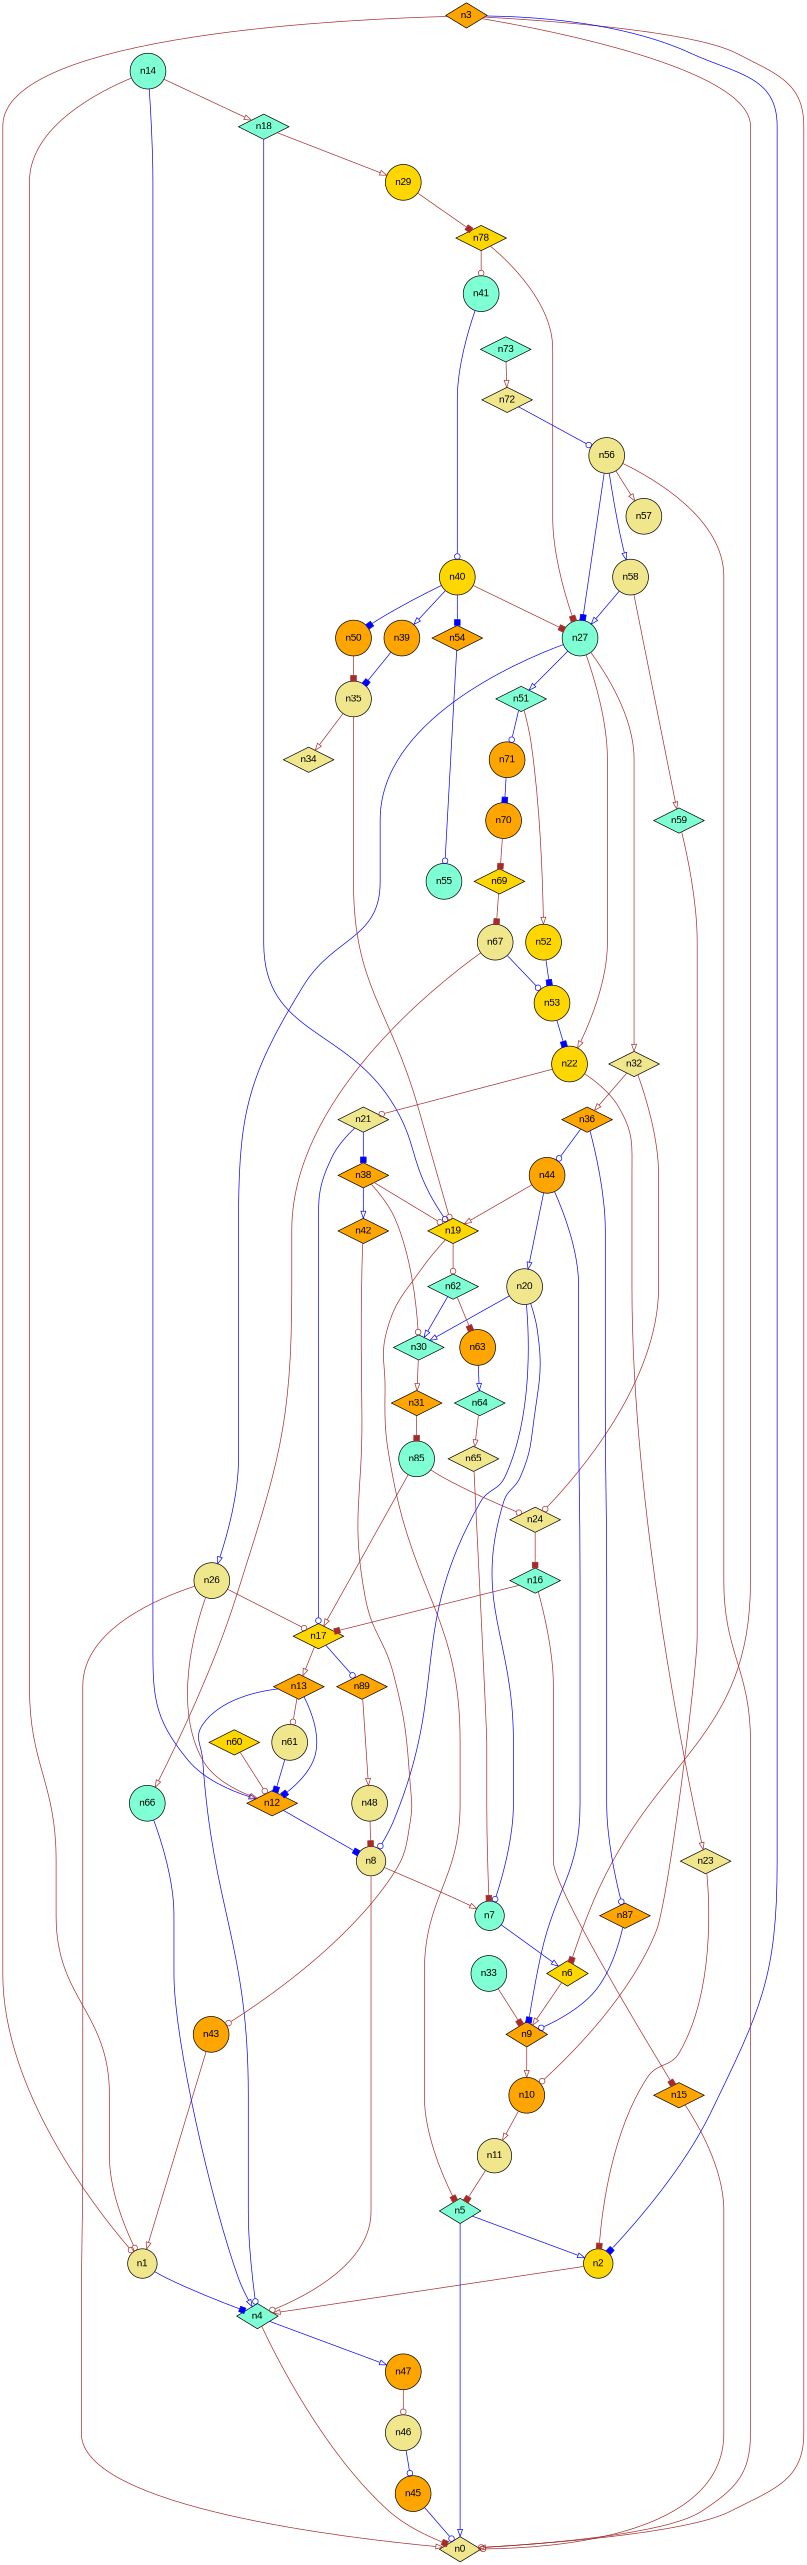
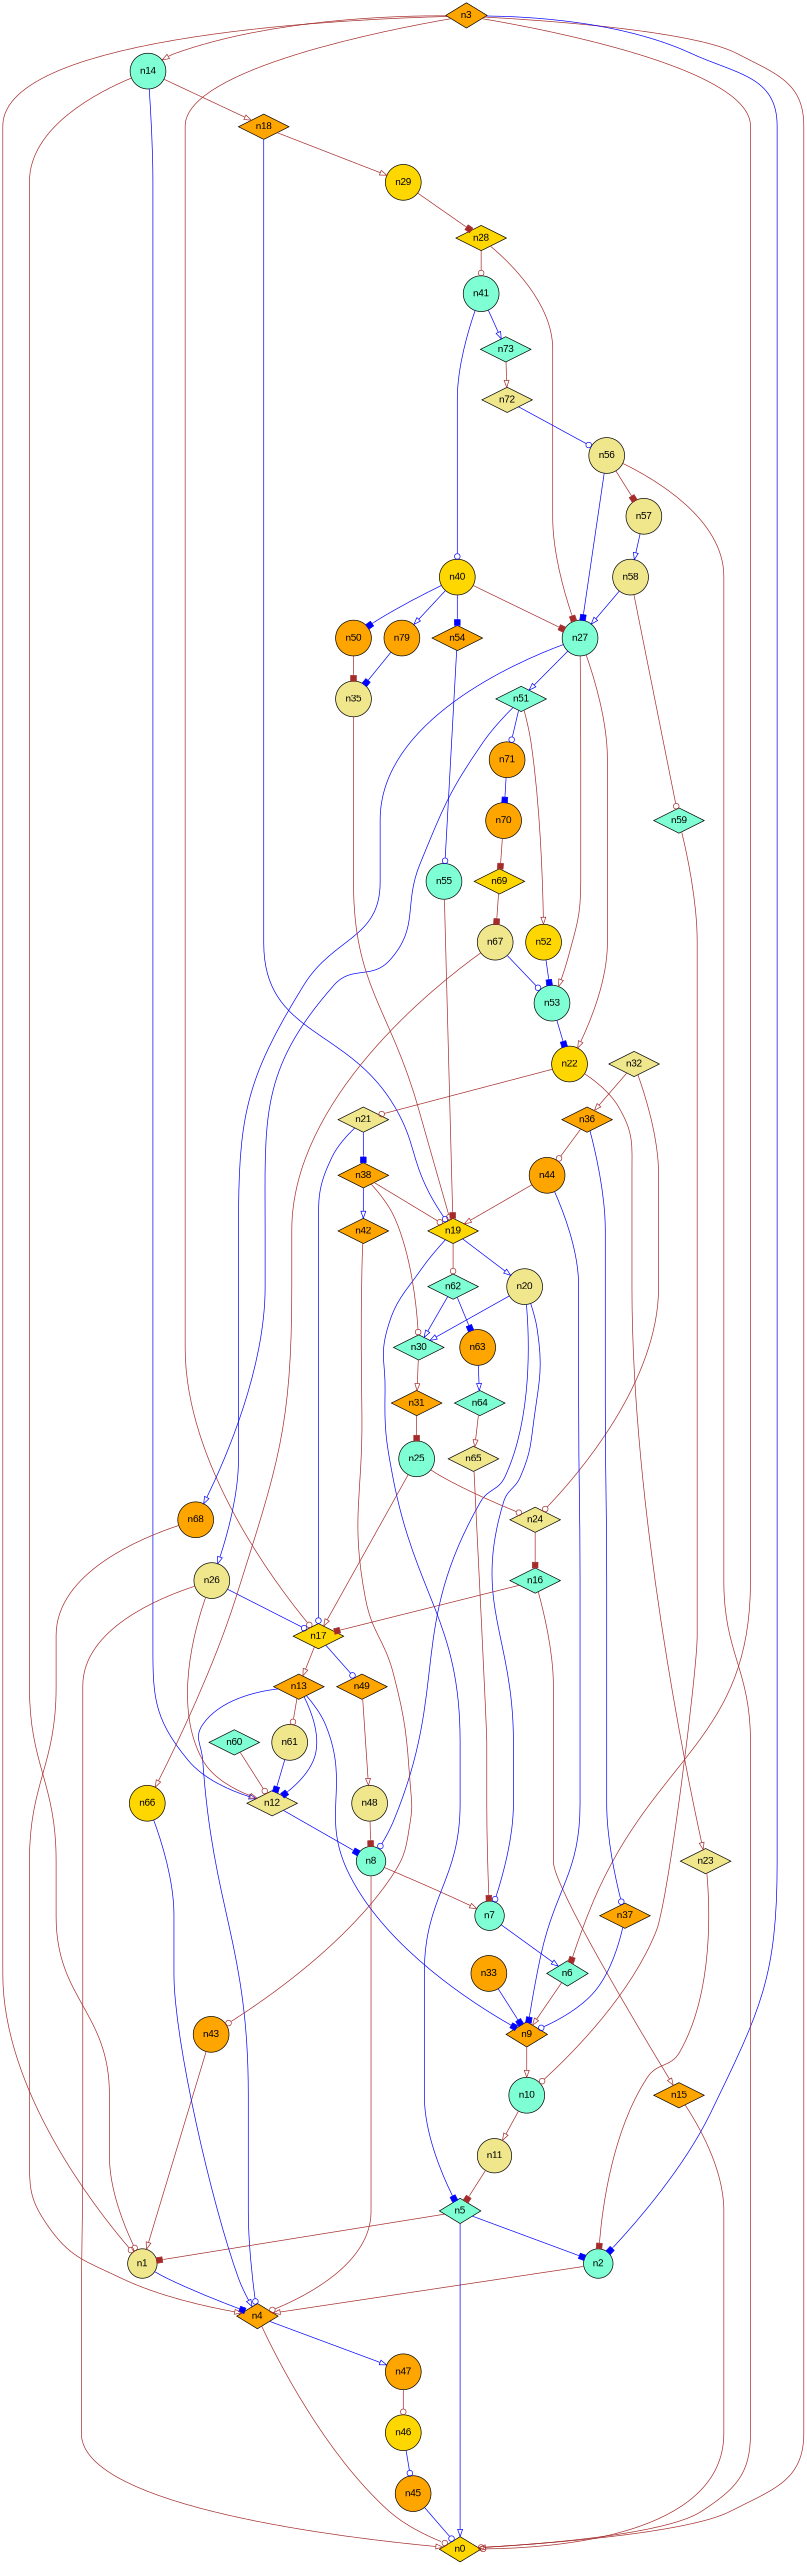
edge "n3" -> "n14": added
node "n18": fillcolor aquamarine -> orange
node "n78": label "n78" -> "n28"
edge "n41" -> "n73": added
edge "n56" -> "n57": arrowhead onormal -> box
edge "n56" -> "n58": now "n57" -> "n58"
node "n39": label "n39" -> "n79"
edge "n58" -> "n59": arrowhead onormal -> odot
edge "n3" -> "n17": added
node "n34": removed
edge "n27" -> "n32": now "n27" -> "n53"
node "n53": fillcolor gold -> aquamarine
edge "n55" -> "n19": added
edge "n36" -> "n44": color blue -> brown
edge "n44" -> "n20": now "n19" -> "n20"
edge "n62" -> "n63": color brown -> blue
node "n85": label "n85" -> "n25"
node "n68": added
edge "n26" -> "n17": color brown -> blue
node "n89": label "n89" -> "n49"
edge "n19" -> "n5": color brown -> blue
node "n60": fillcolor gold -> aquamarine
node "n66": fillcolor aquamarine -> gold
node "n12": fillcolor orange -> khaki
edge "n16" -> "n15": arrowhead box -> onormal
node "n8": fillcolor khaki -> aquamarine
edge "n13" -> "n9": added
node "n87": label "n87" -> "n37"
node "n33": fillcolor aquamarine -> orange
node "n6": fillcolor gold -> aquamarine
edge "n33" -> "n9": color brown -> blue
node "n10": fillcolor orange -> aquamarine
edge "n5" -> "n2": arrowhead onormal -> box
edge "n5" -> "n1": added
node "n2": fillcolor gold -> aquamarine
node "n4": fillcolor aquamarine -> orange
node "n46": fillcolor khaki -> gold
edge "n4" -> "n0": arrowhead box -> odot
node "n0": fillcolor khaki -> gold
